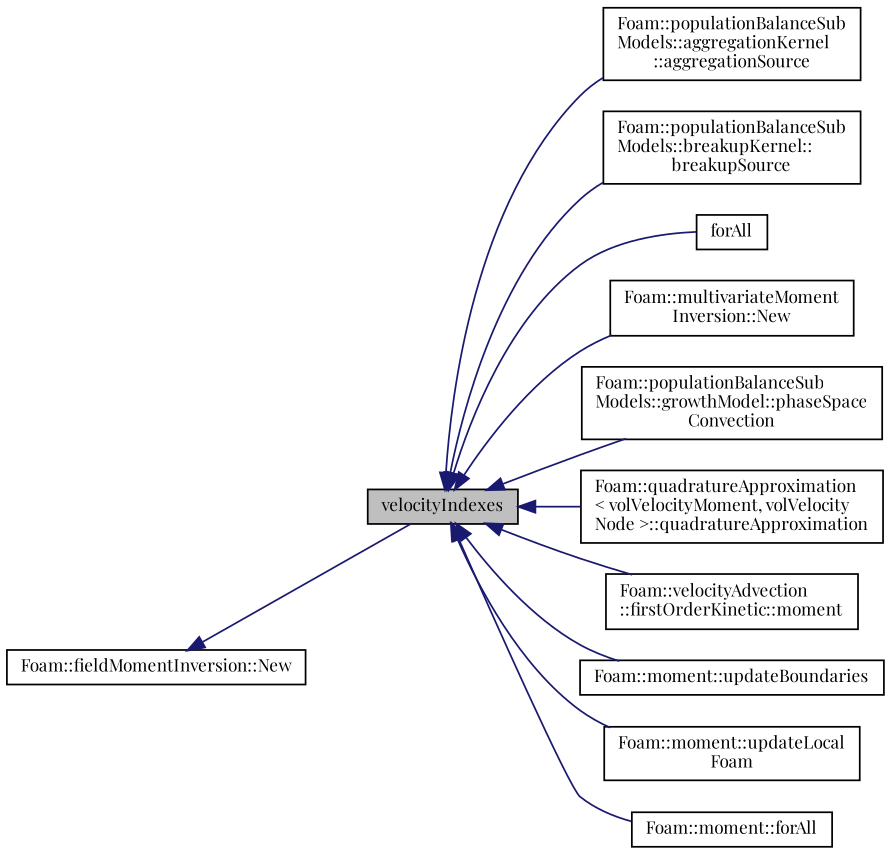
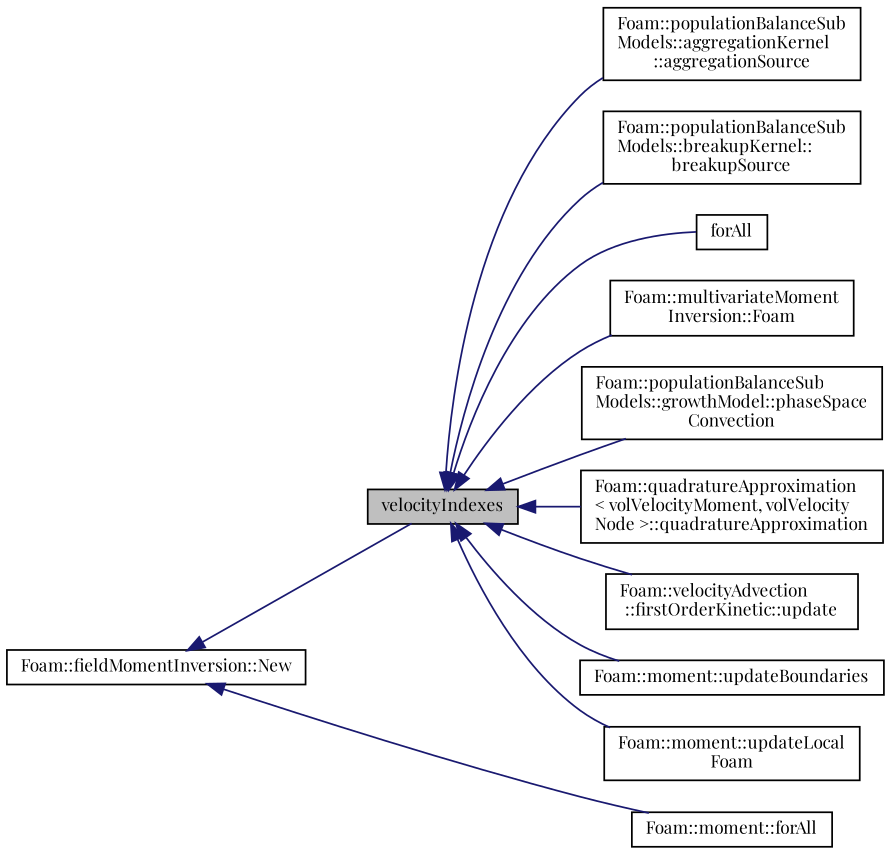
node "Foam::multivariateMoment Inversion::New": label "Foam::multivariateMoment Inversion::New" -> "Foam::multivariateMoment Inversion::Foam"
node "Foam::velocityAdvection ::firstOrderKinetic::moment": label "Foam::velocityAdvection ::firstOrderKinetic::moment" -> "Foam::velocityAdvection ::firstOrderKinetic::update"
edge "Foam::moment::forAll" -> "velocityIndexes": now "Foam::moment::forAll" -> "Foam::fieldMomentInversion::New"
